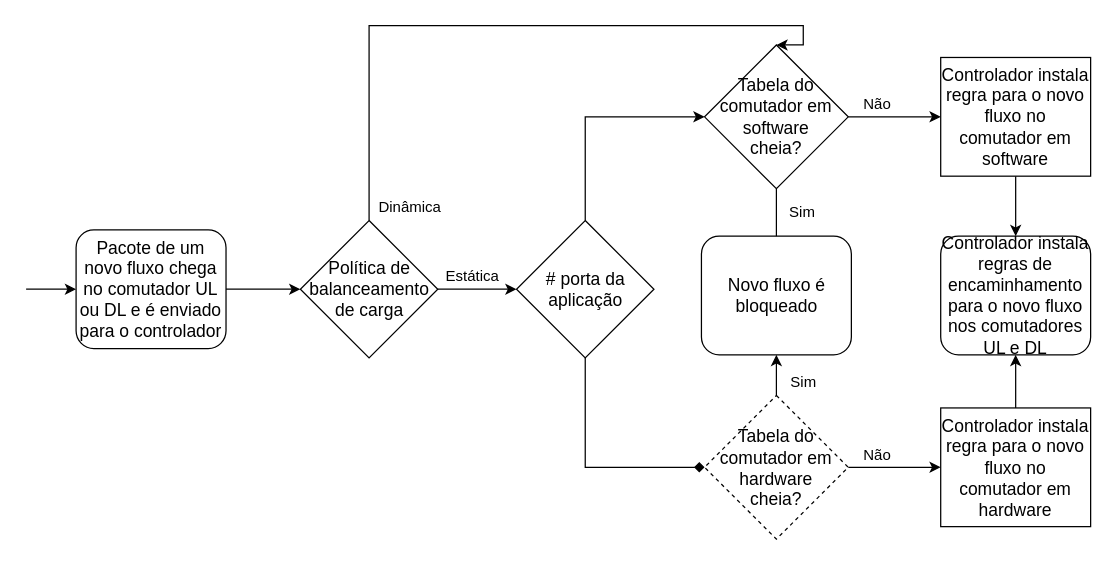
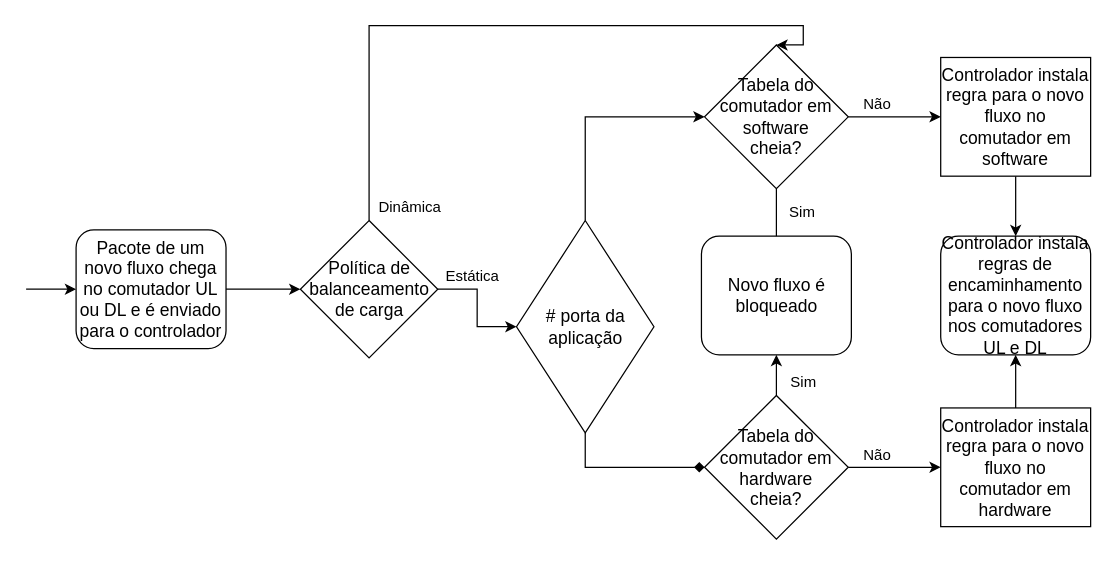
node "# porta da aplicação": size 138x138 -> 138x213
node "Tabela do comutador em hardware cheia?": style dashed -> solid
